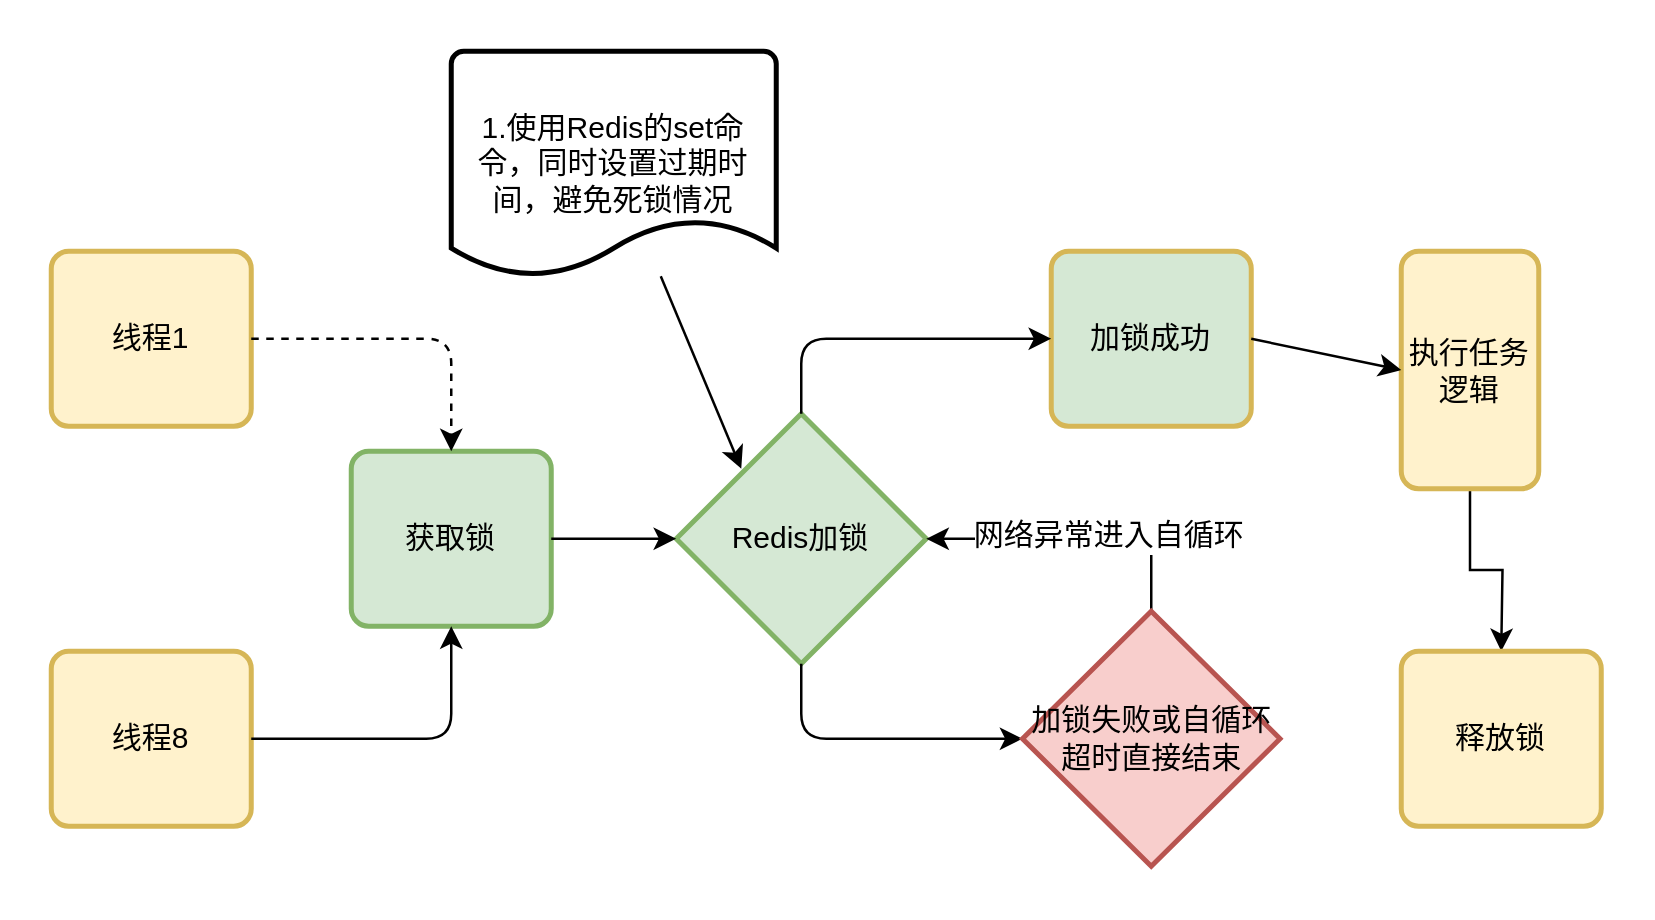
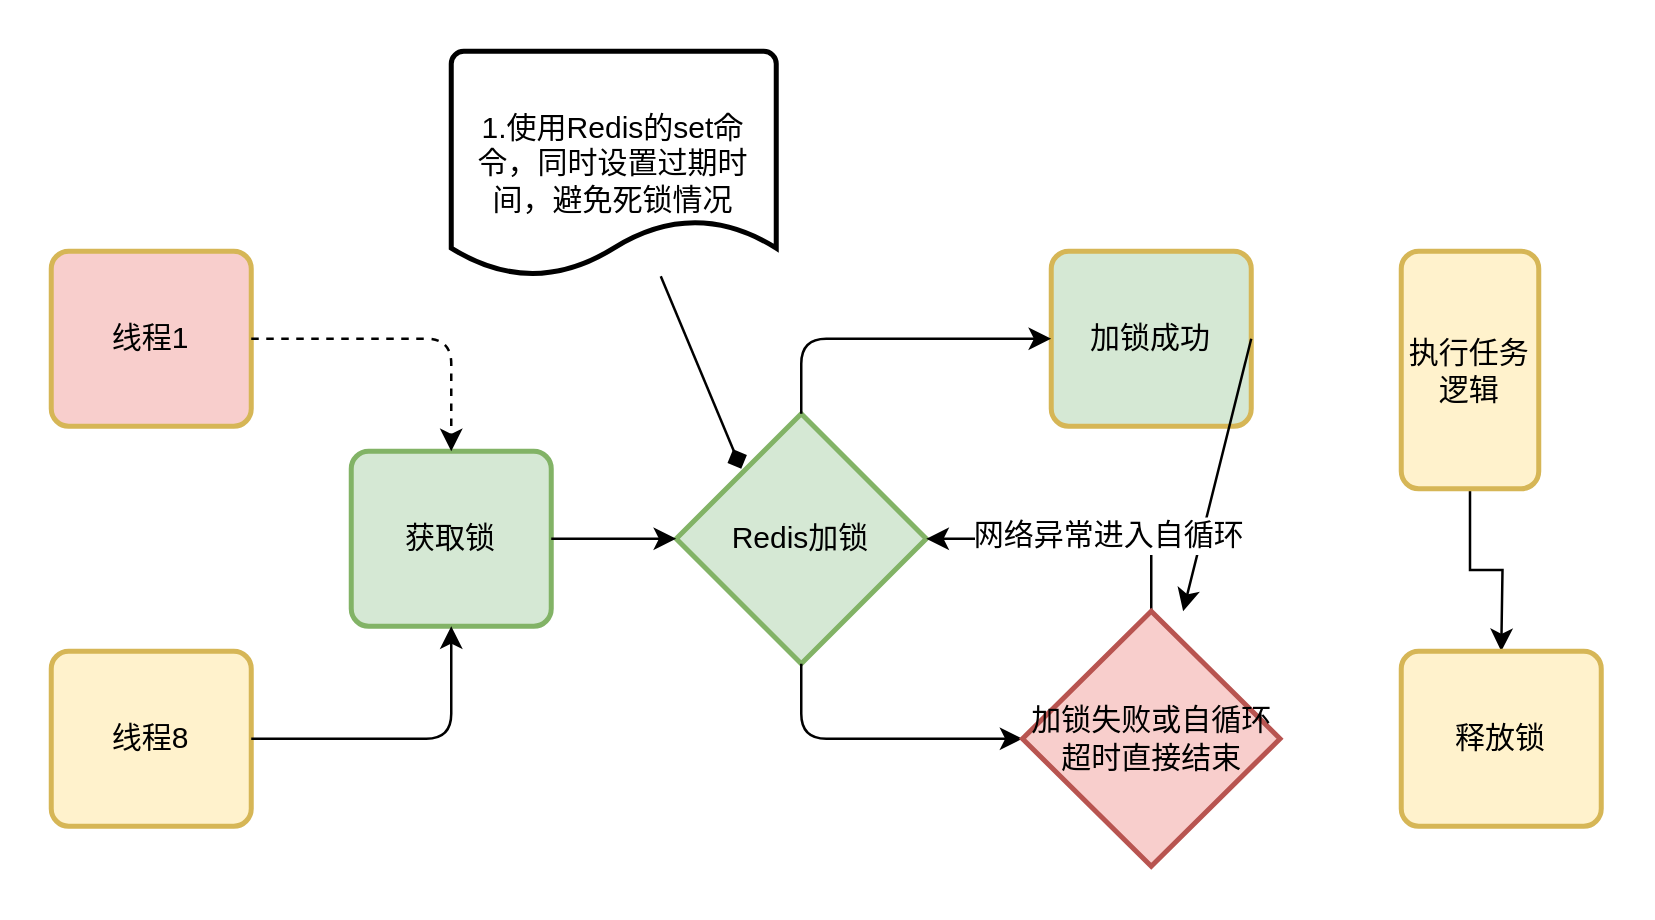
node "线程1": fillcolor #fff2cc -> #f8cecc
edge "加锁成功" -> "执行任务逻辑": now "加锁成功" -> "加锁失败或自循环超时直接结束"
edge "1.使用Redis的set命令，同时设置过期时间，避免死锁情况" -> "Redis加锁": arrowhead classic -> diamond
